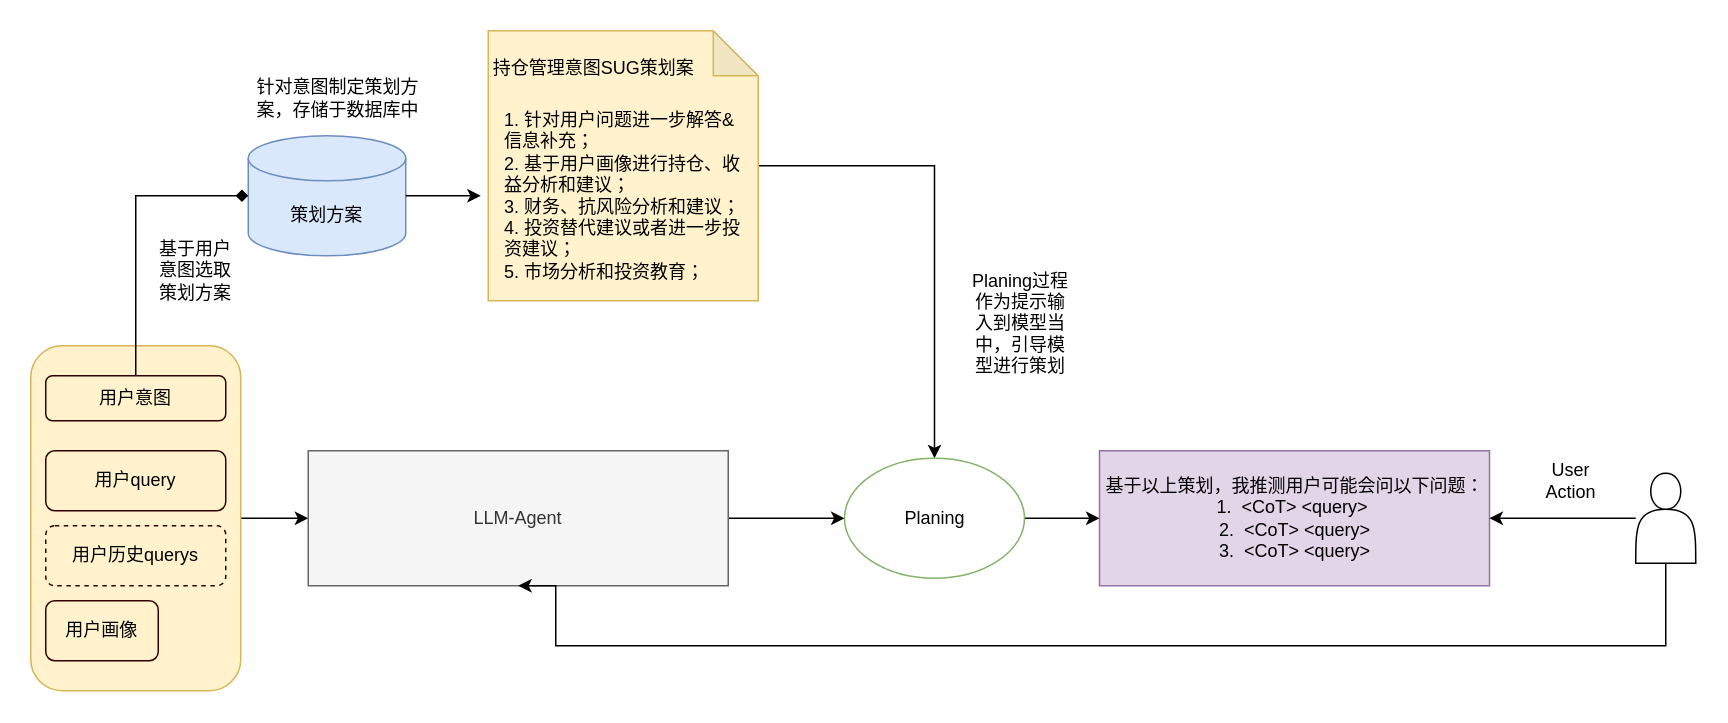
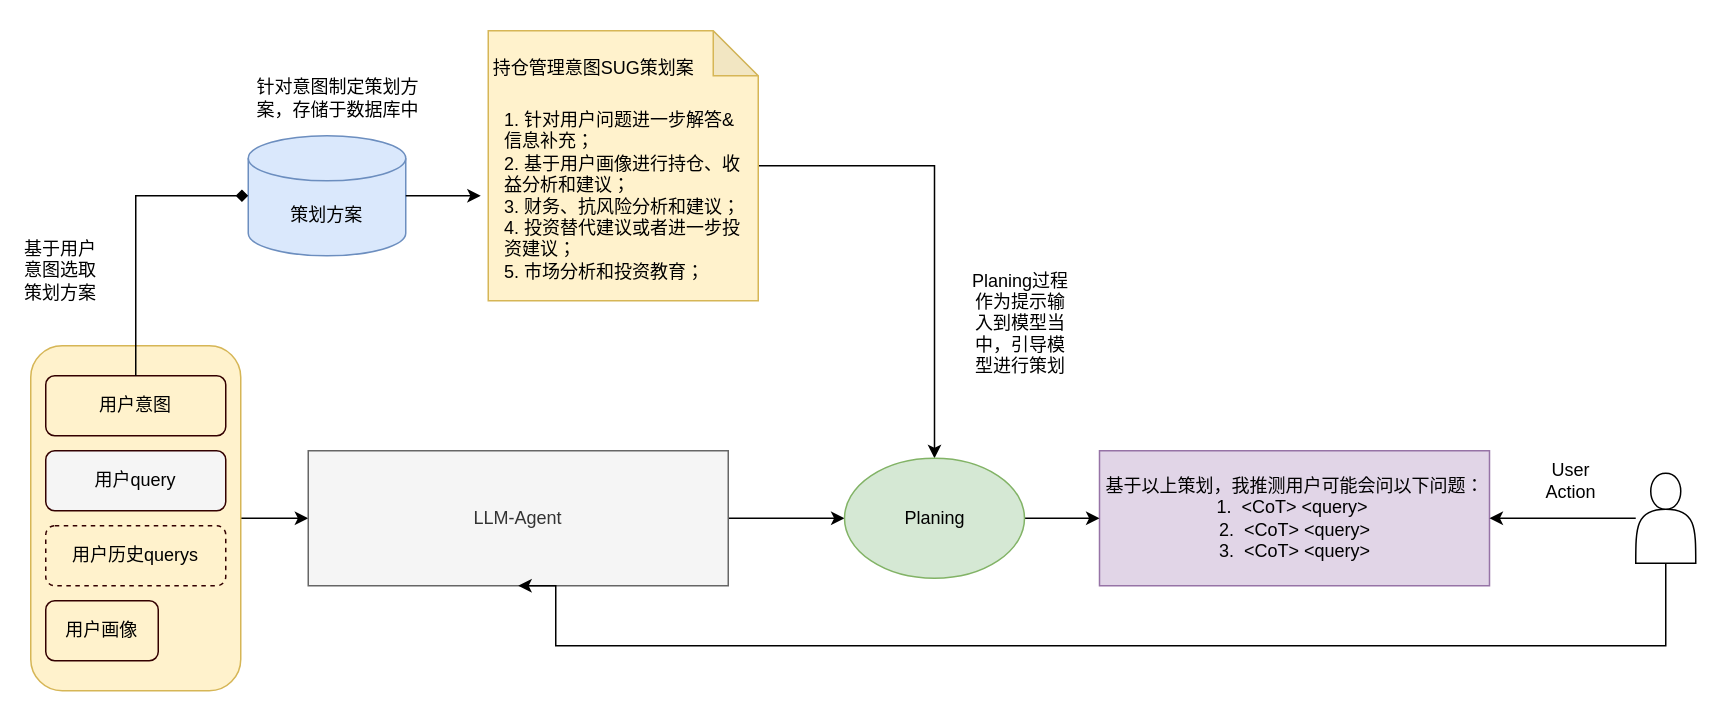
node "基于用户意图选取策划方案": moved (196, 271) -> (61, 271)
node "用户意图": size 180x45 -> 180x60
node "用户query": fillcolor #fff2cc -> #f5f5f5
node "Planing": fillcolor #ffffff -> #d5e8d4
